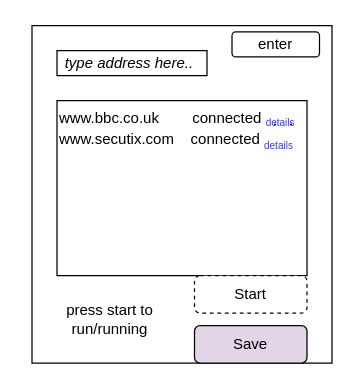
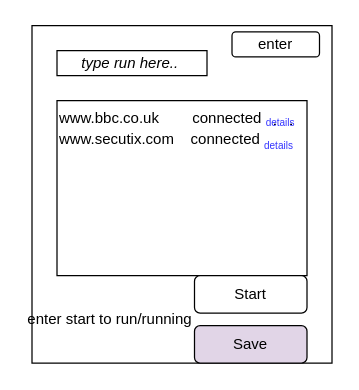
node "type address here..": label "type address here.." -> "type run here.."
node "Start": style dashed -> solid
node "press start to run/running": label "press start to run/running" -> "enter start to run/running"
